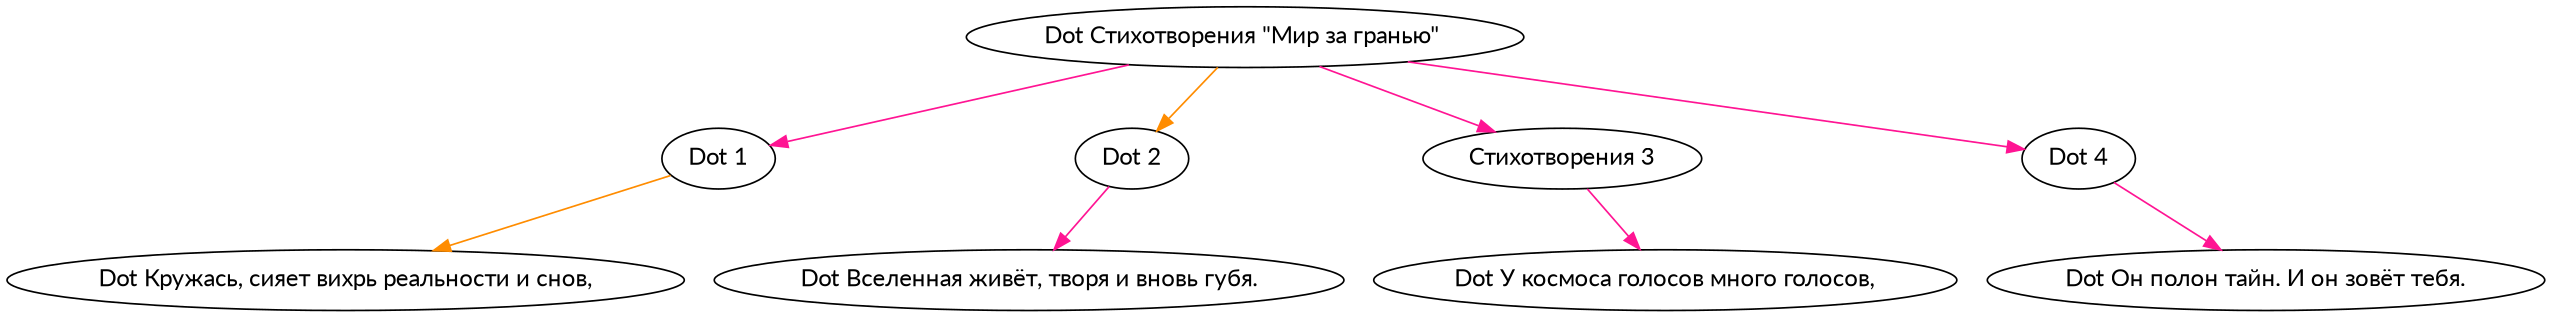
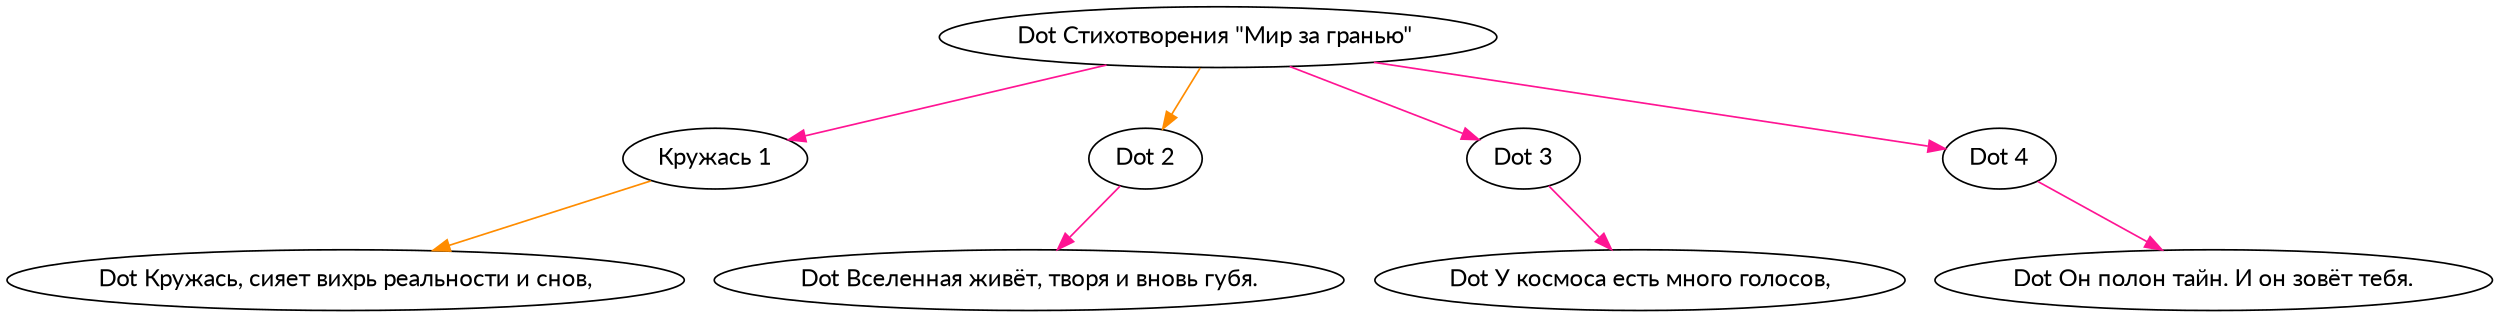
node "Dot 1": label "Dot 1" -> "Кружась 1"
node "Cтихотворения 3": label "Cтихотворения 3" -> "Dot 3"
node "Dot У космоса голосов много голосов,": label "Dot У космоса голосов много голосов," -> "Dot У космоса есть много голосов,"
